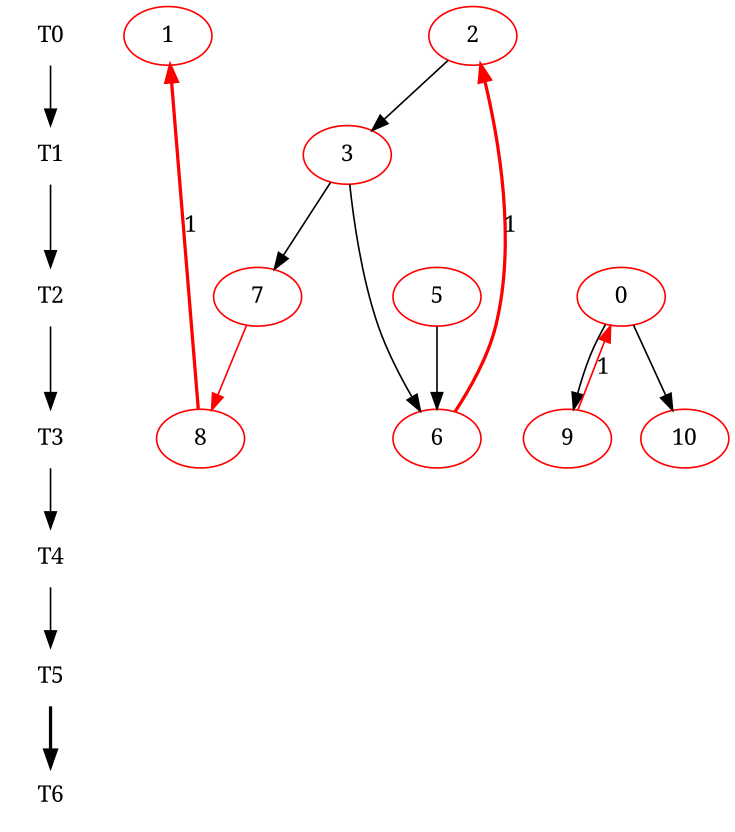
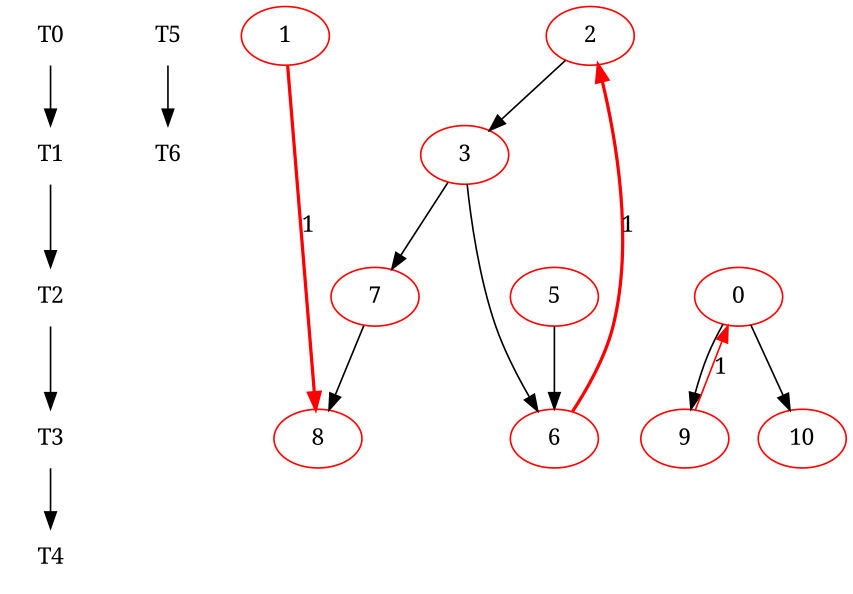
edge "8" -> "1": reversed
edge "7" -> "8": color red -> black
edge "T4" -> "T5": removed
edge "T5" -> "T6": style bold -> solid
